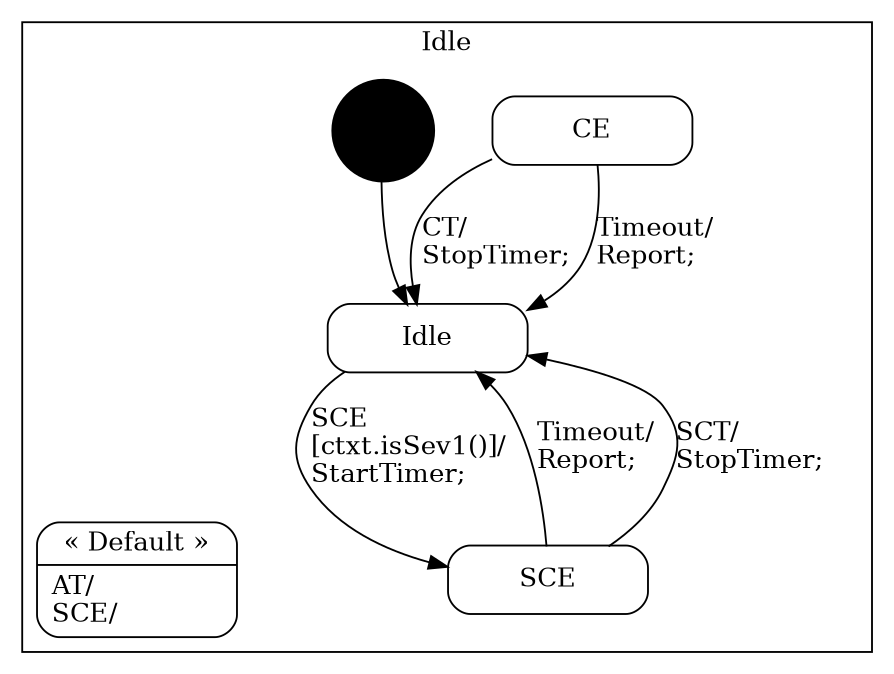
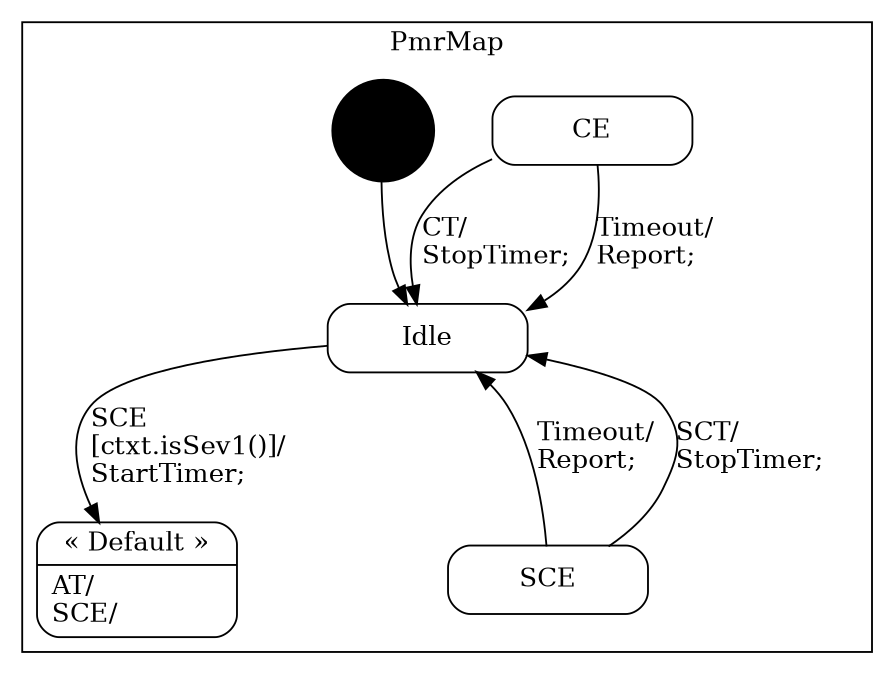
cluster "Idle": label "Idle" -> "PmrMap"
edge "Idle" -> "SCE": now "Idle" -> "AT/"
